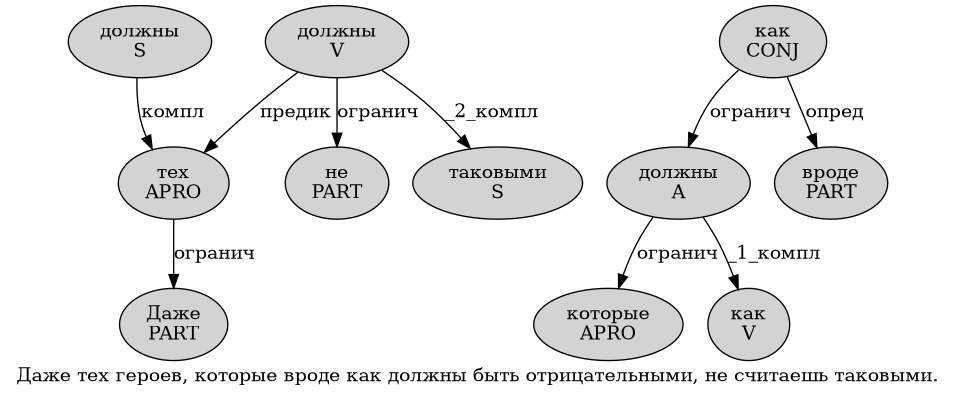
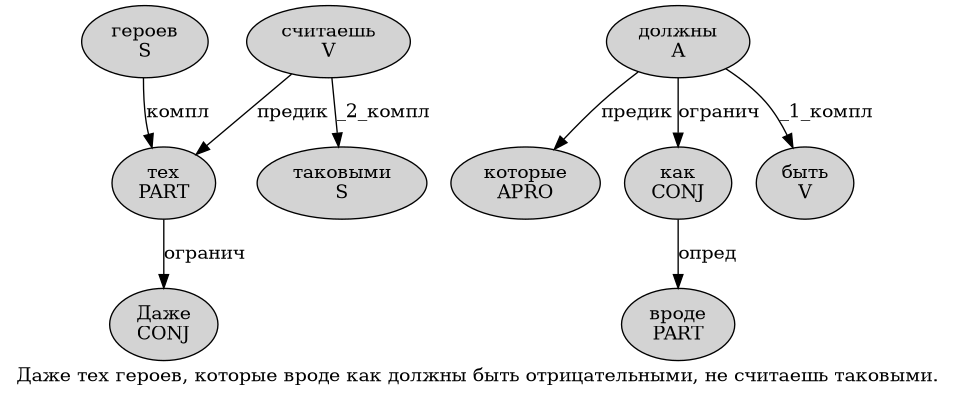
node "должны S": label "должны S" -> "героев S"
node "должны V": label "должны V" -> "считаешь V"
edge "как CONJ" -> "должны A": reversed
node "тех APRO": label "тех APRO" -> "тех PART"
node "не PART": removed
edge "должны A" -> "которые APRO": label "огранич" -> "предик"
node "Даже PART": label "Даже PART" -> "Даже CONJ"
node "как V": label "как V" -> "быть V"
